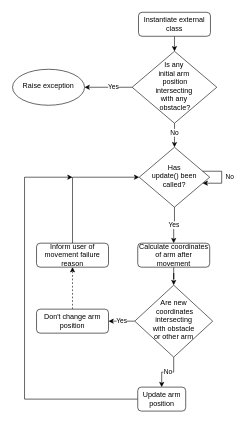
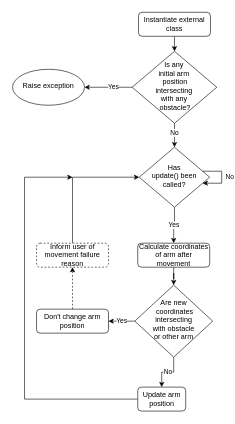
node "Inform user of movement failure reason": style solid -> dashed
